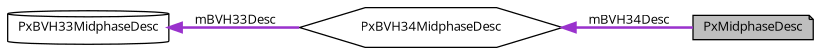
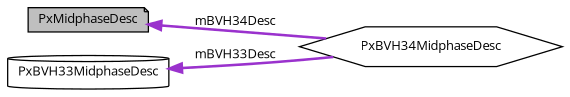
edge "PxMidphaseDesc" -> "PxBVH34MidphaseDesc": reversed
